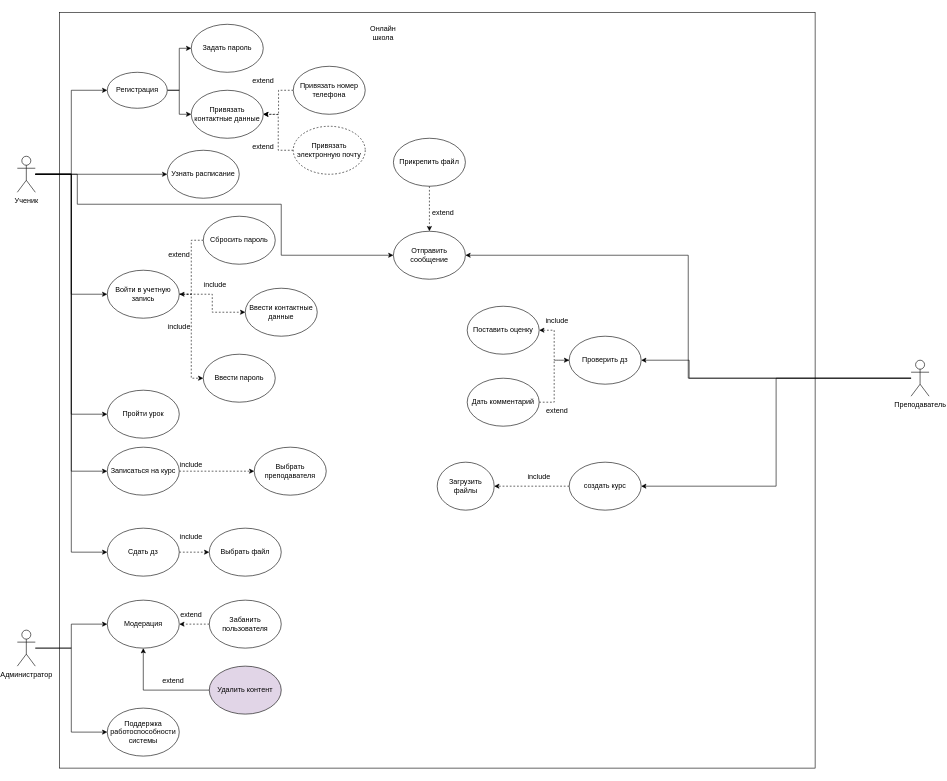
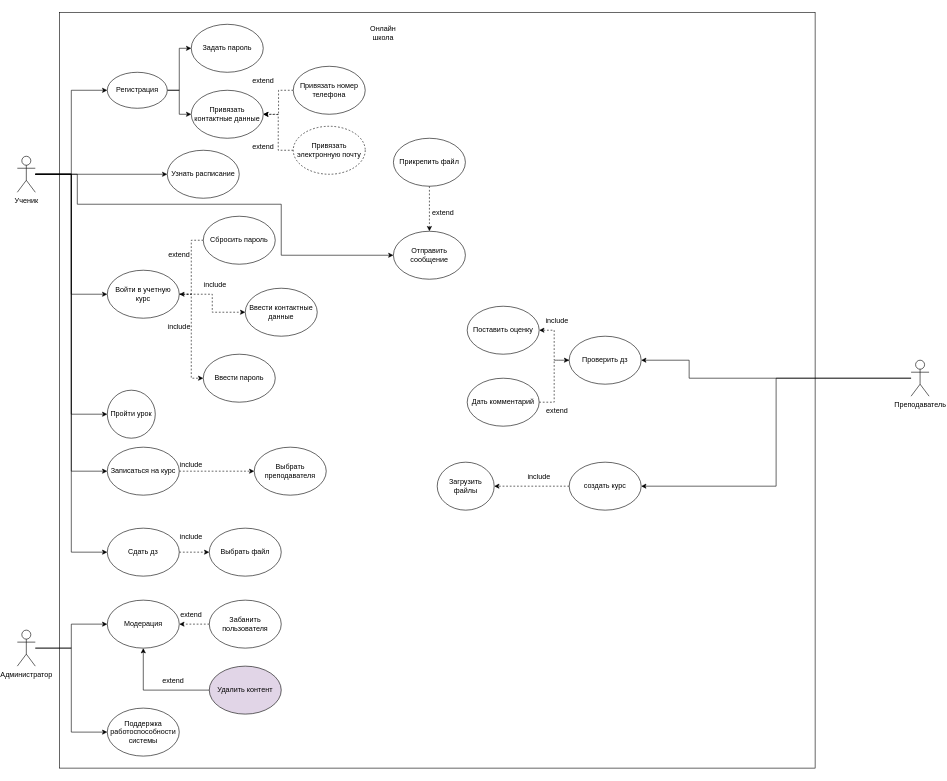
edge "Преподаватель" -> "Отправить сообщение": removed
node "Войти в учетную запись": label "Войти в учетную запись" -> "Войти в учетную курс"
node "Пройти урок": size 72x48 -> 48x48
